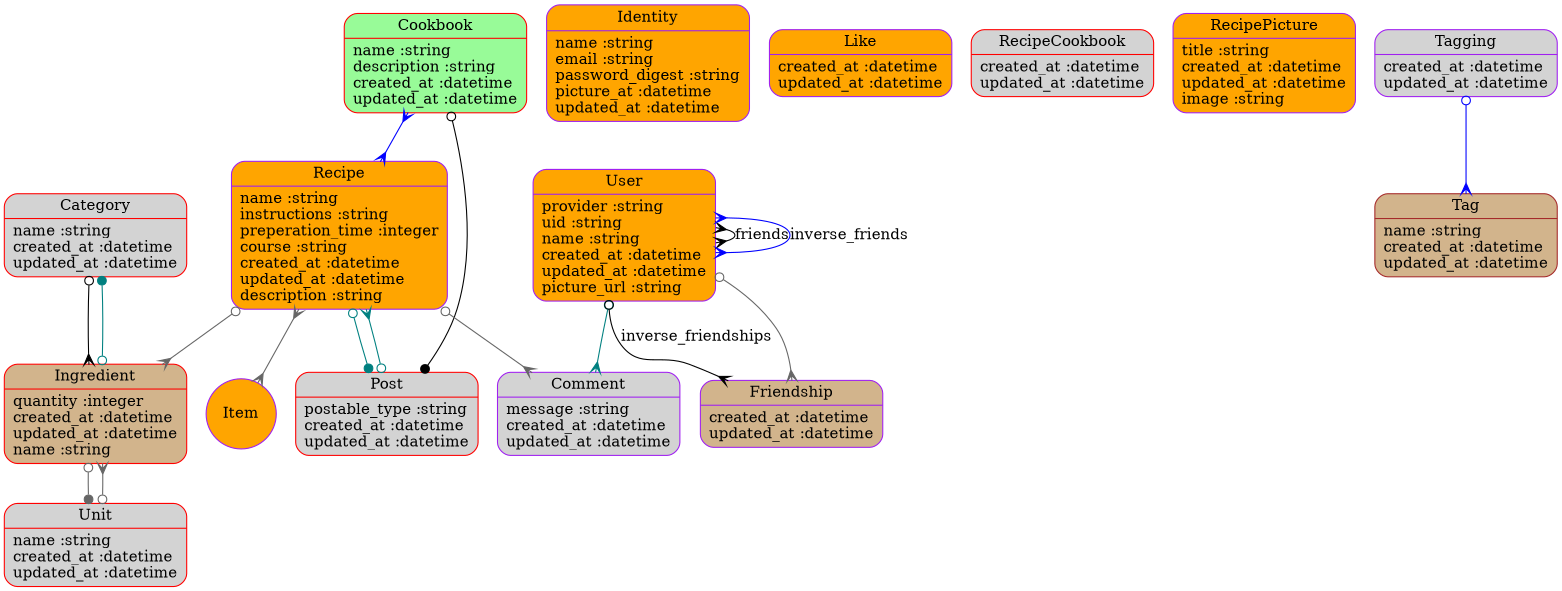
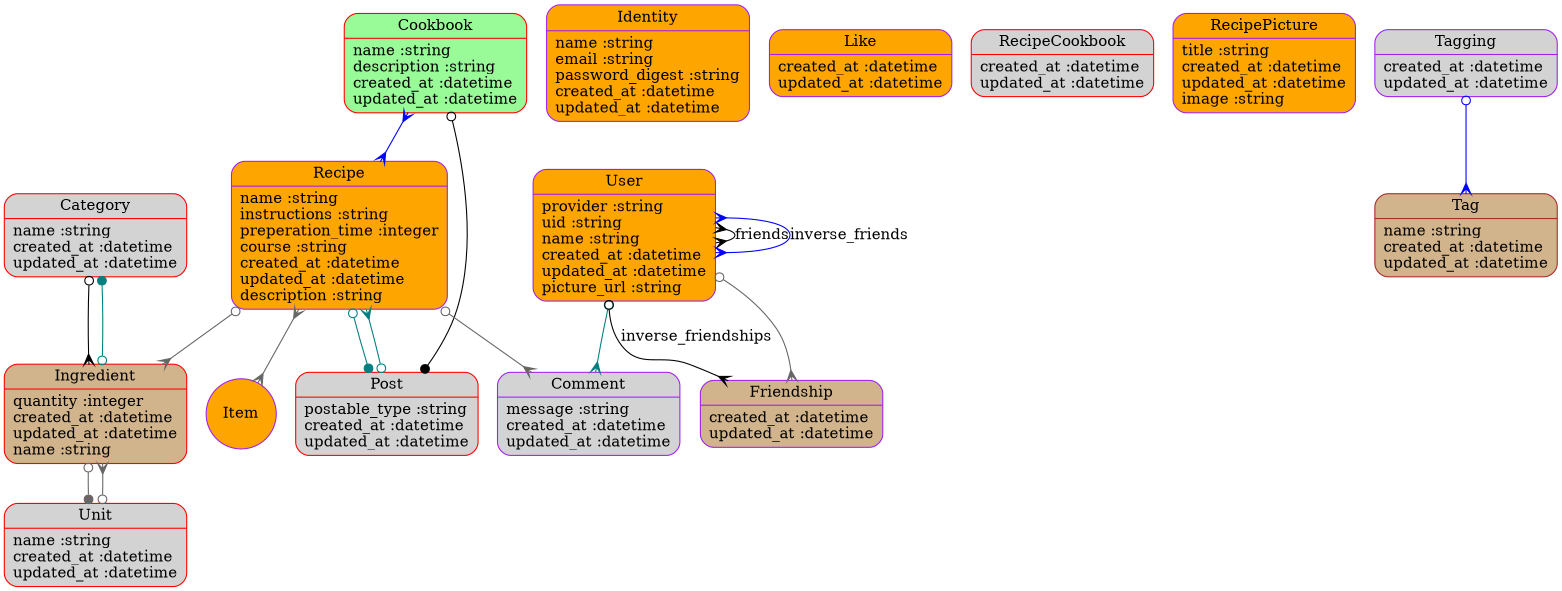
node "Identity": text "picture_at :datetime" -> "created_at :datetime"
